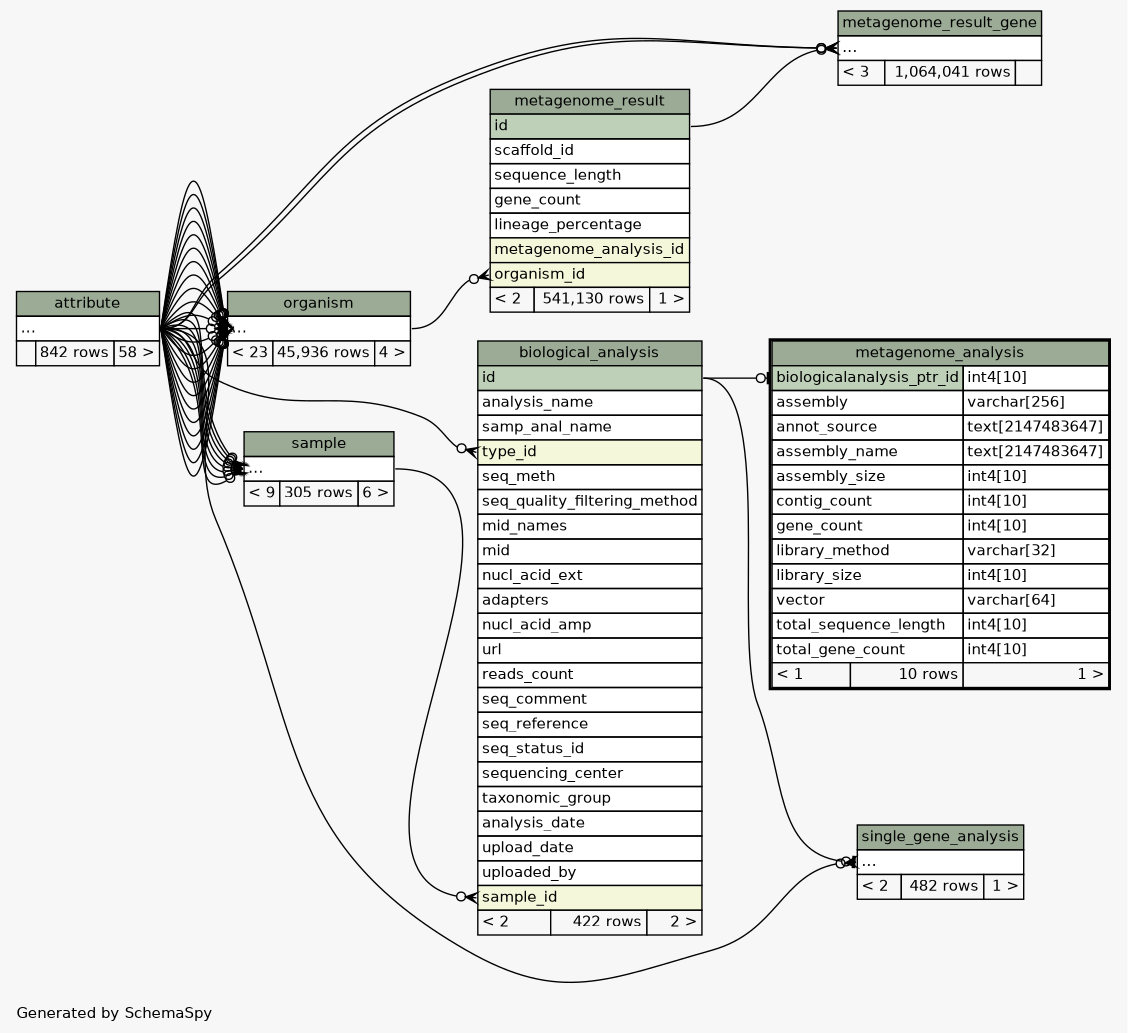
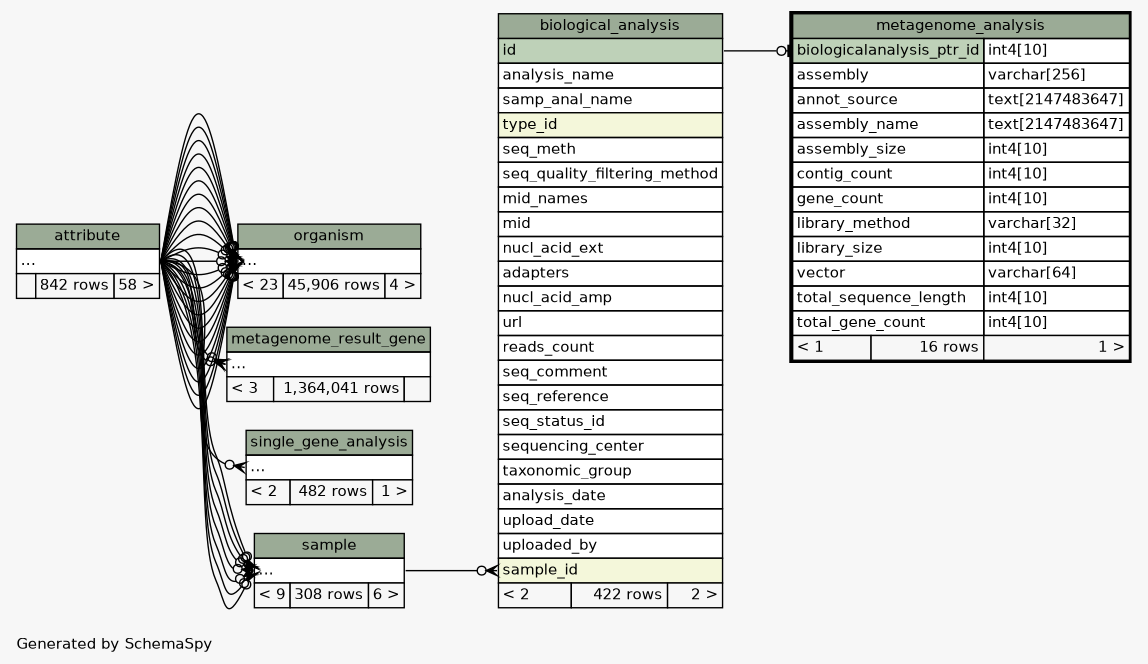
node "metagenome_result_gene": text "1,064,041 rows" -> "1,364,041 rows"
node "metagenome_result": removed
node "organism": text "45,936 rows" -> "45,906 rows"
edge "attribute" -> "biological_analysis": removed
node "sample": text "305 rows" -> "308 rows"
edge "biological_analysis" -> "single_gene_analysis": removed
node "metagenome_analysis": text "10 rows" -> "16 rows"
